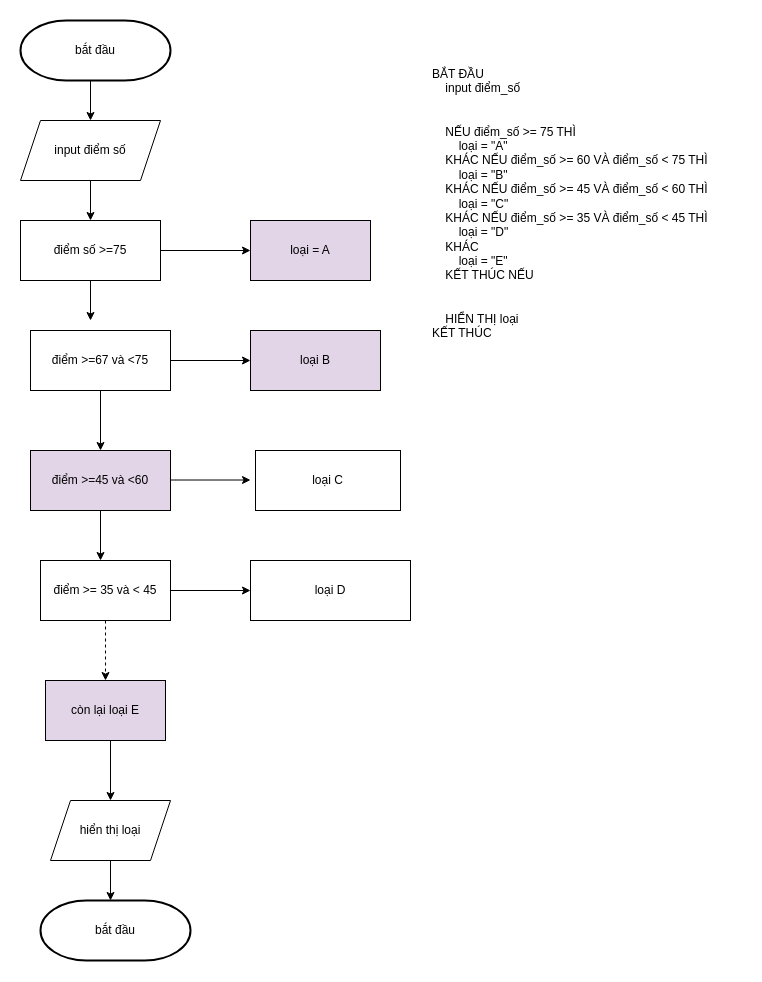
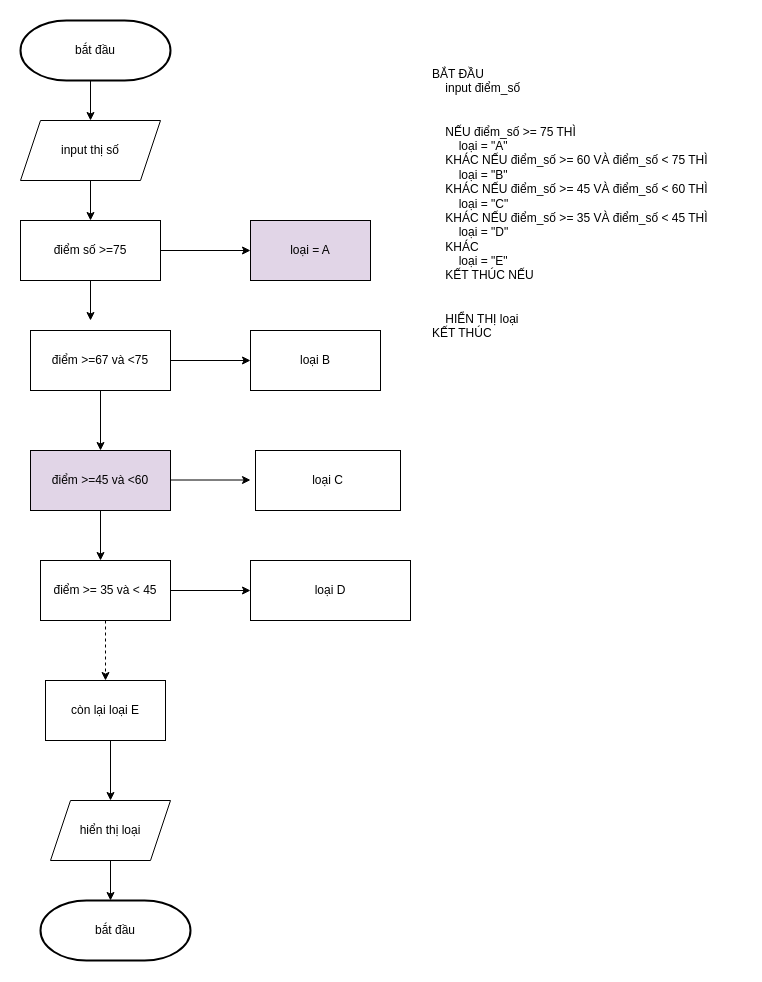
node "input điểm số": label "input điểm số" -> "input thị số"
node "loại B": fillcolor #e1d5e7 -> #ffffff
node "còn lại loại E": fillcolor #e1d5e7 -> #ffffff
